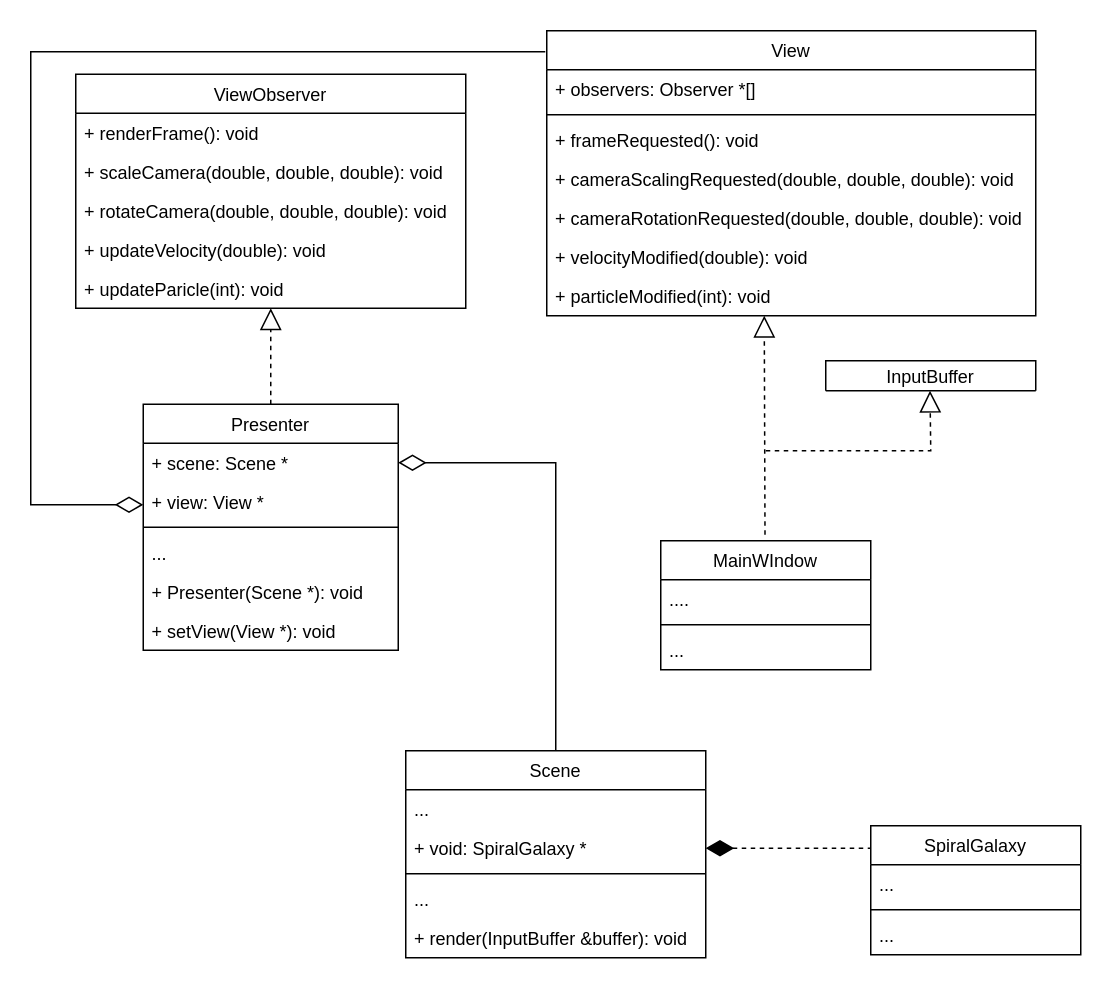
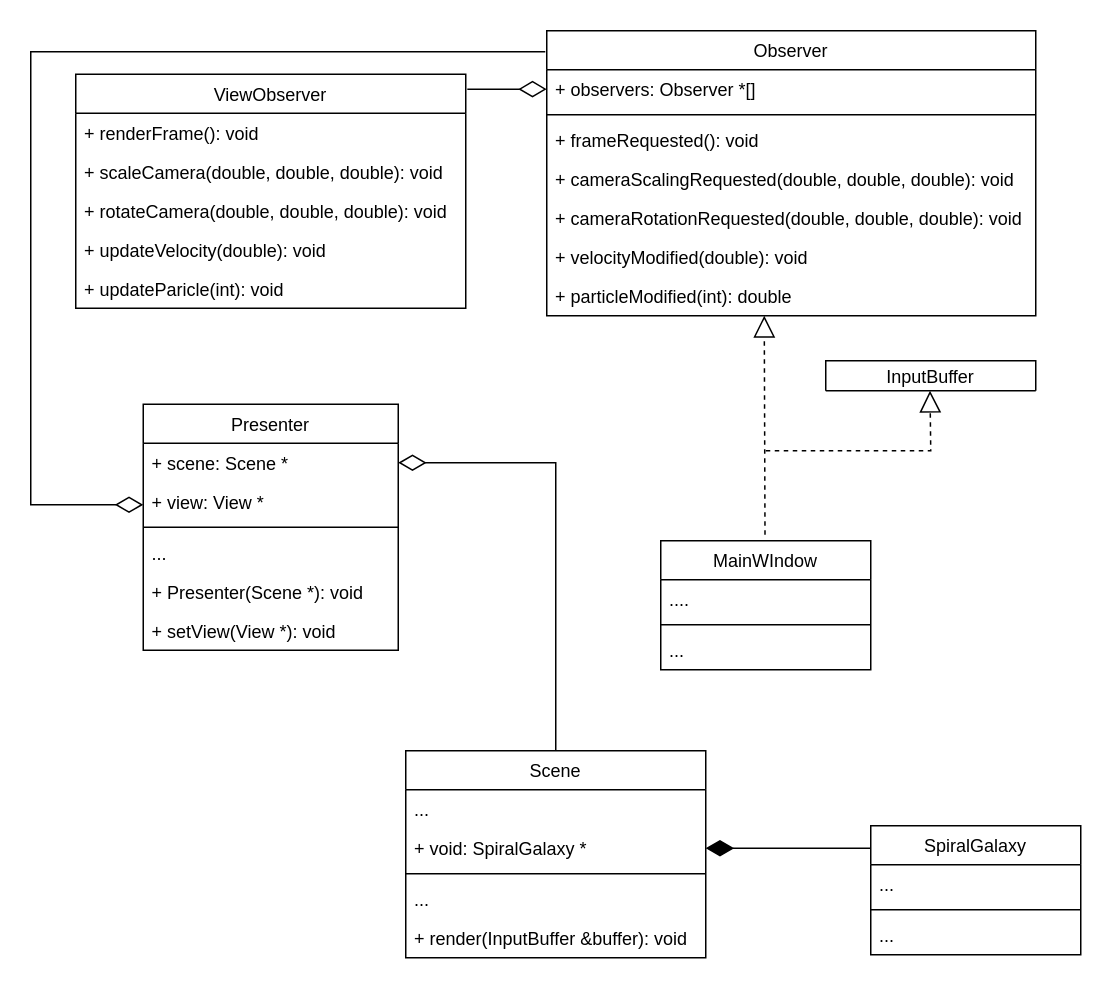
node "View": label "View" -> "Observer"
edge "ViewObserver" -> "+ observers: Observer *[]": added
node "+ particleModified(int): void": label "+ particleModified(int): void" -> "+ particleModified(int): double"
edge "Presenter" -> "+ updateParicle(int): void": removed
edge "SpiralGalaxy" -> "+ void: SpiralGalaxy *": style dashed -> solid
